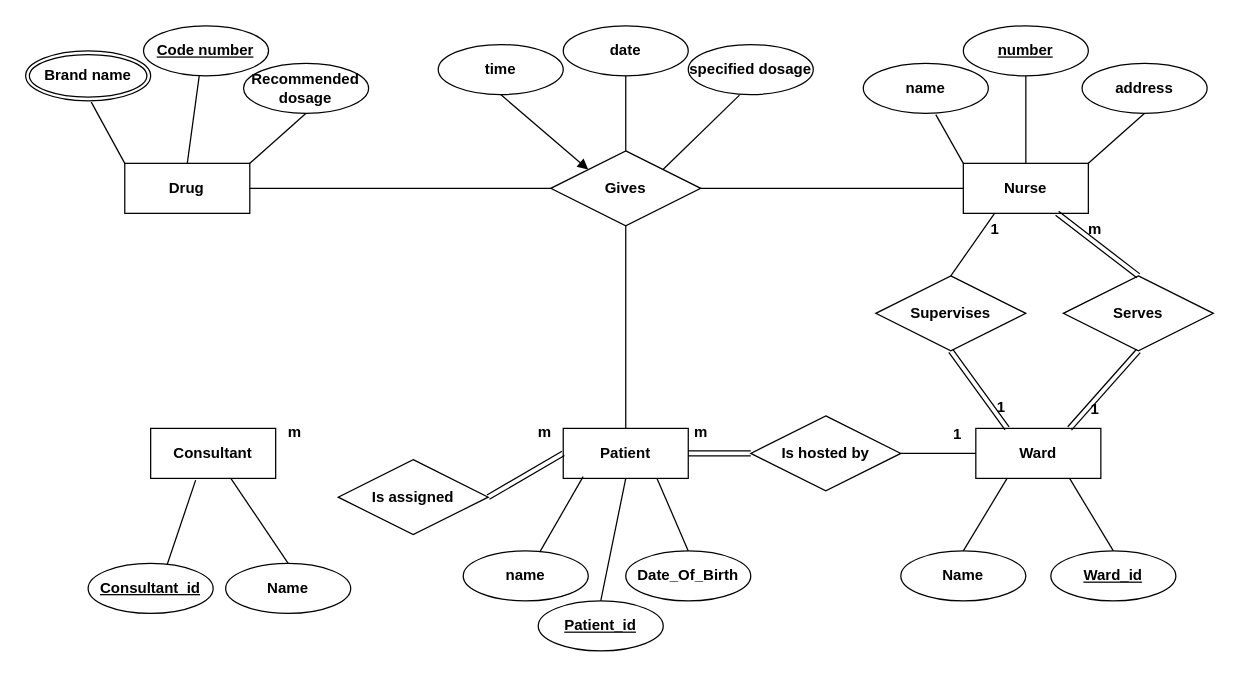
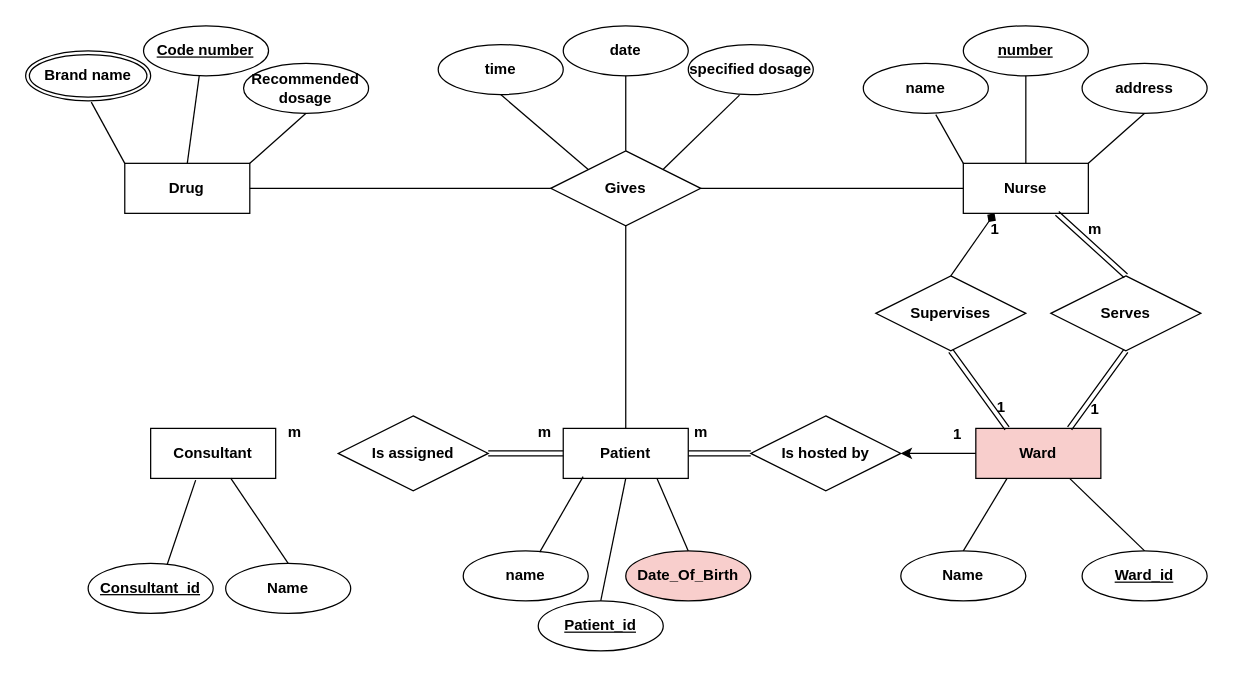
edge "time" -> "Gives": arrowhead block -> none
edge "Nurse" -- "Supervises": arrowhead none -> diamond
node "Serves": moved (1138, 313) -> (1126, 313)
edge "Is hosted by" -- "Ward": arrowhead none -> classic
node "Ward": fillcolor #ffffff -> #f8cecc
node "Is assigned": moved (413, 497) -> (413, 453)
node "Date_Of_Birth": fillcolor #ffffff -> #f8cecc
node "Ward_id": moved (1113, 576) -> (1144, 576)
